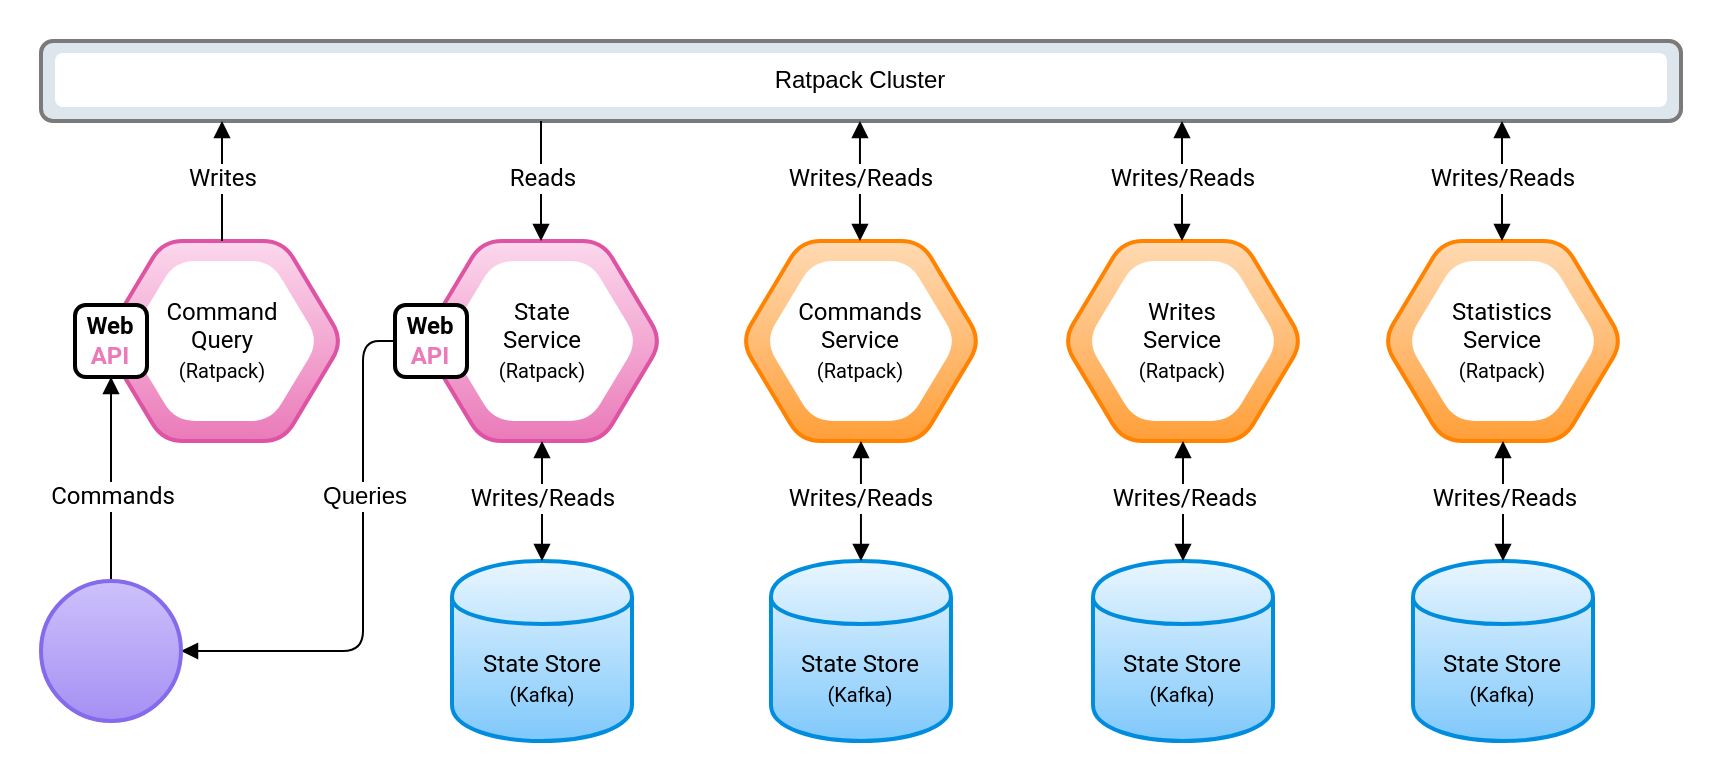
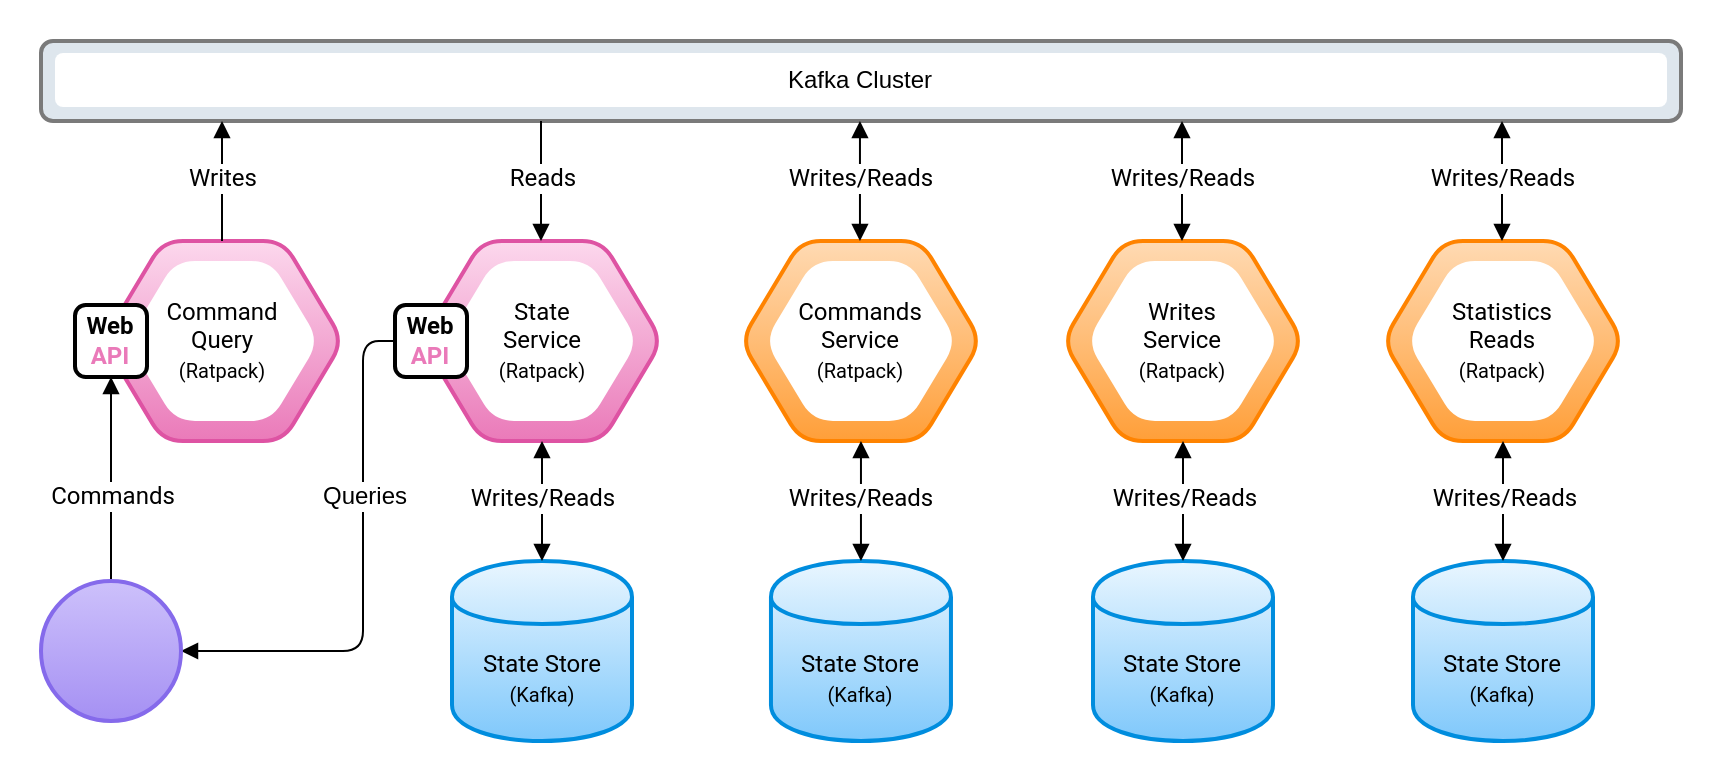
node "Ratpack Cluster": label "Ratpack Cluster" -> "Kafka Cluster"
node "Statistics Service (Ratpack)": label "Statistics Service (Ratpack)" -> "Statistics Reads (Ratpack)"
